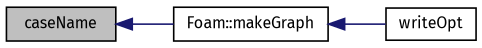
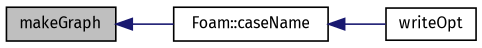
node "caseName": label "caseName" -> "makeGraph"
node "Foam::makeGraph": label "Foam::makeGraph" -> "Foam::caseName"
